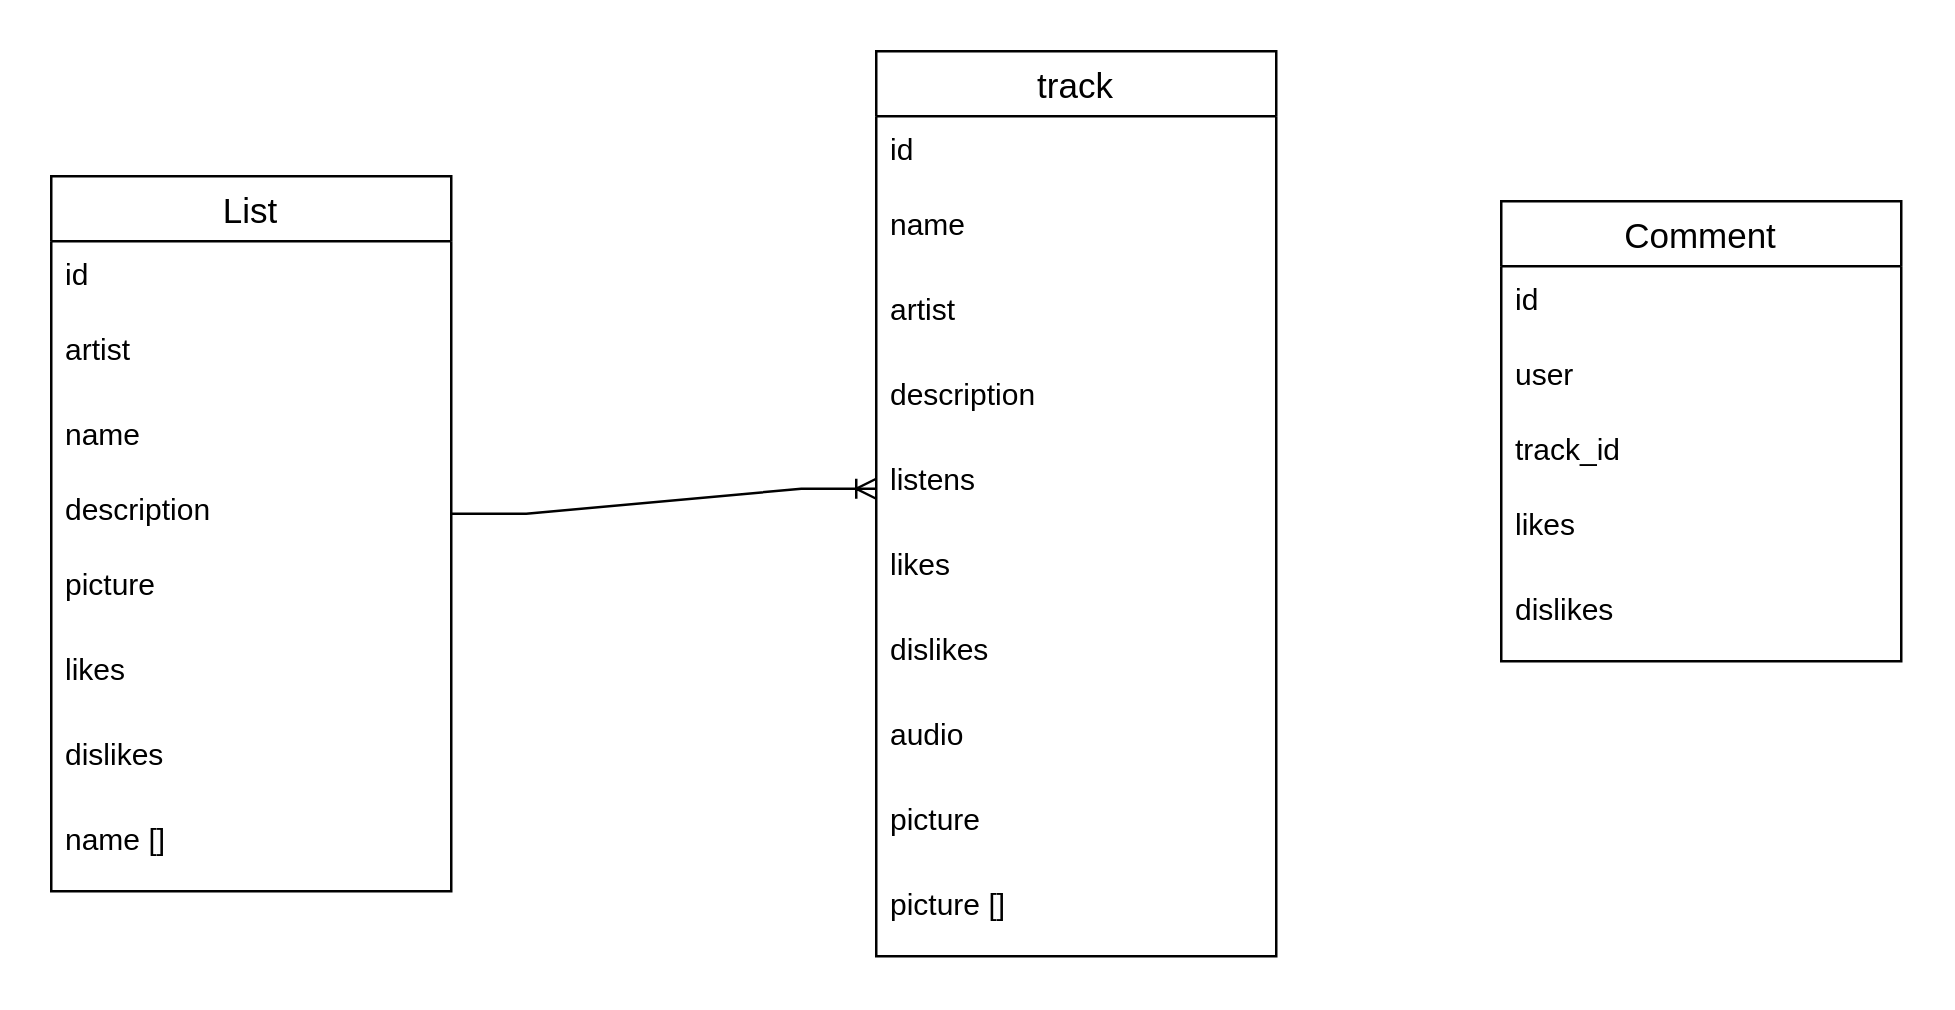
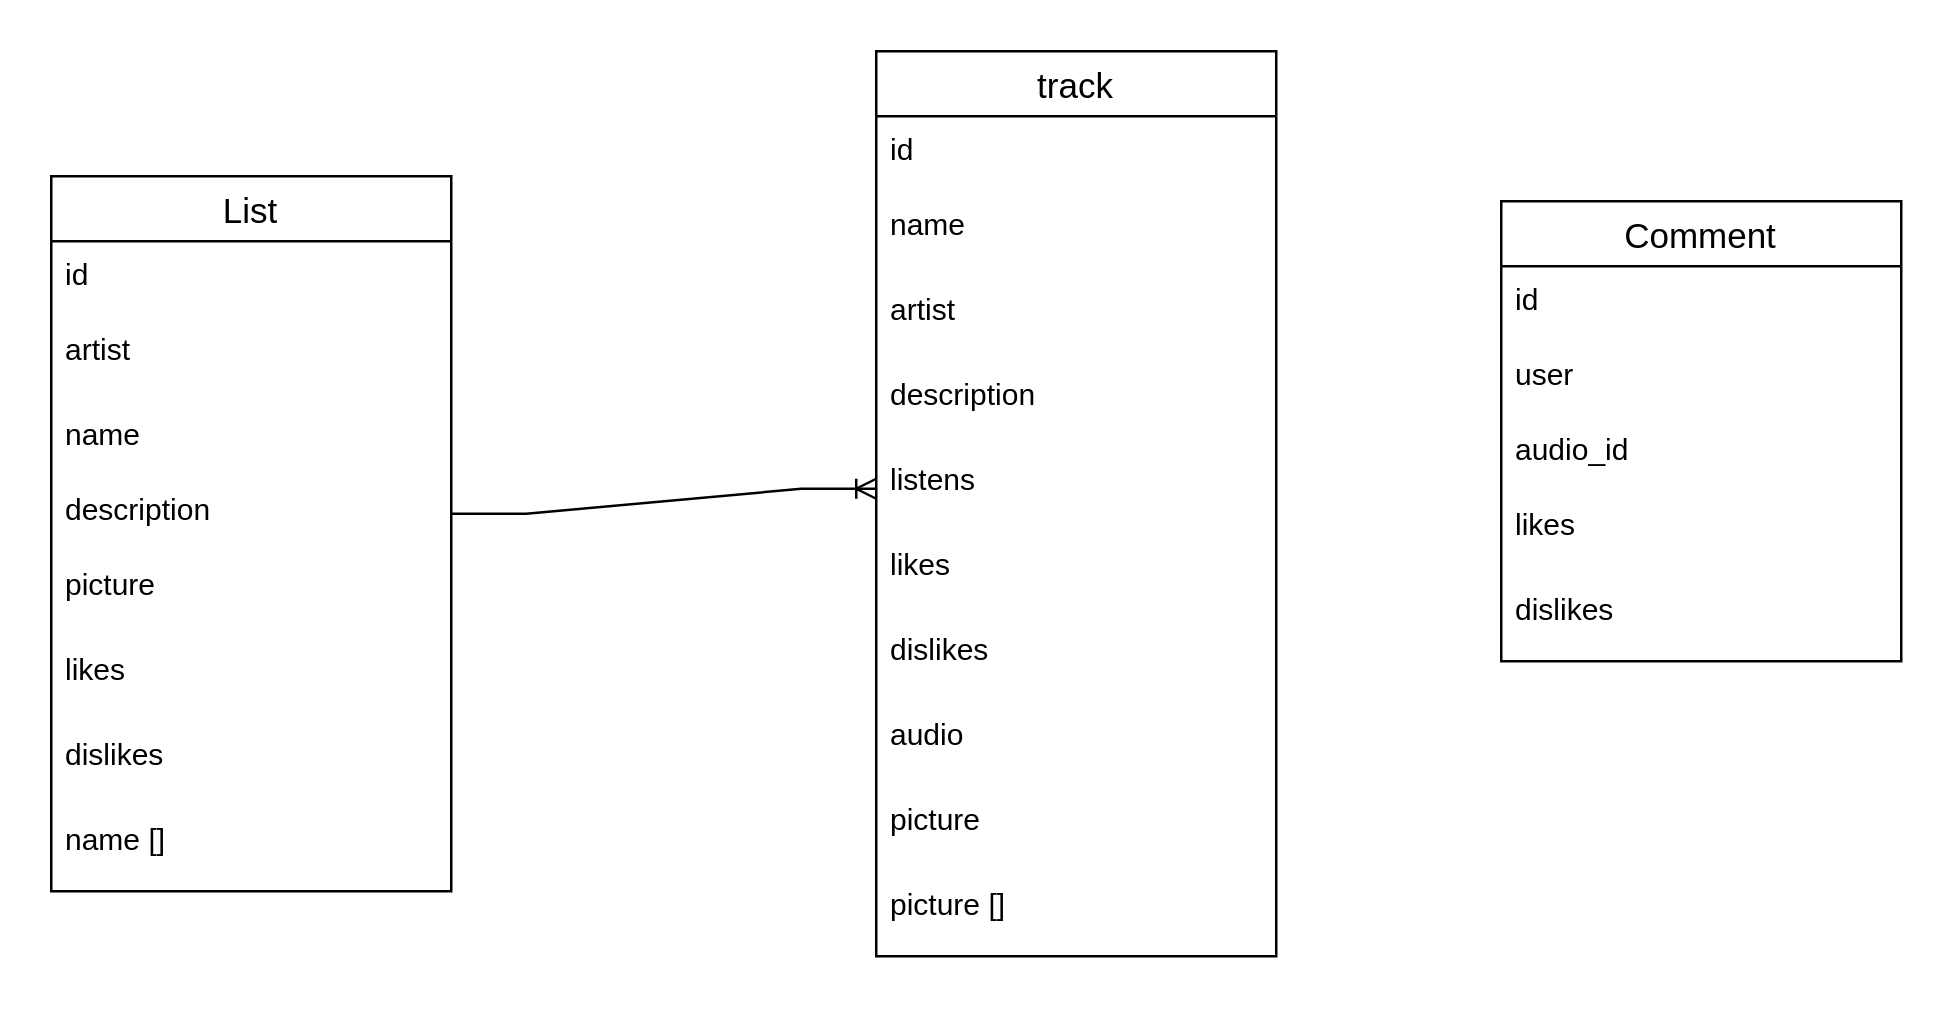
node "track_id": label "track_id" -> "audio_id"
